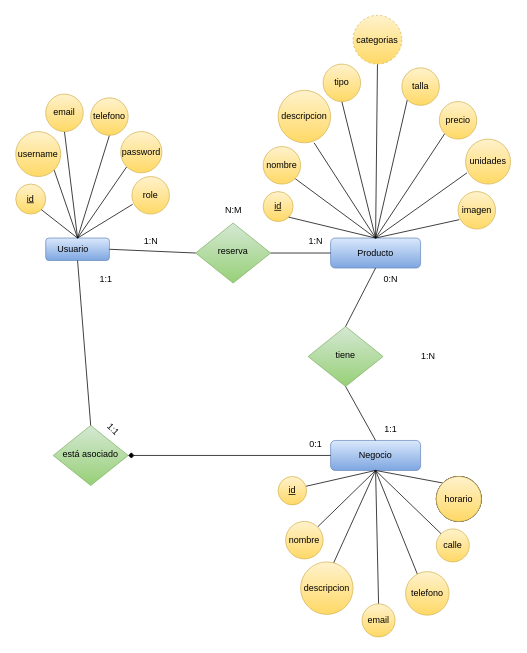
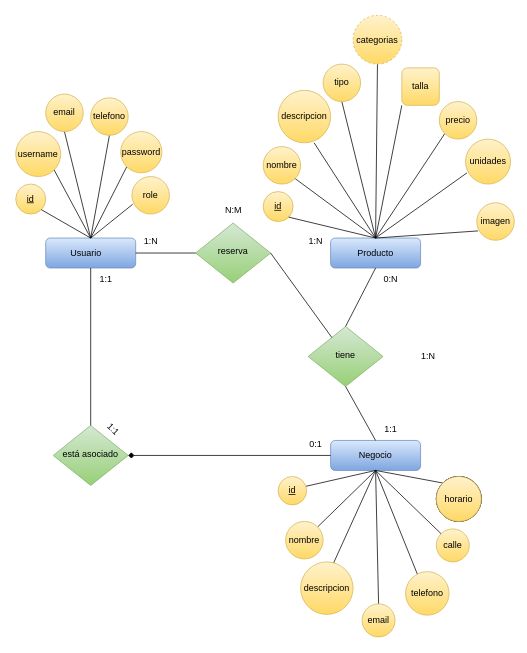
node "talla": shape ellipse -> rounded rectangle
node "imagen": moved (477, 210) -> (495, 222)
node "Usuario": size 64x23 -> 90x30
edge "reserva" -- "Producto": now "reserva" -- "tiene"
